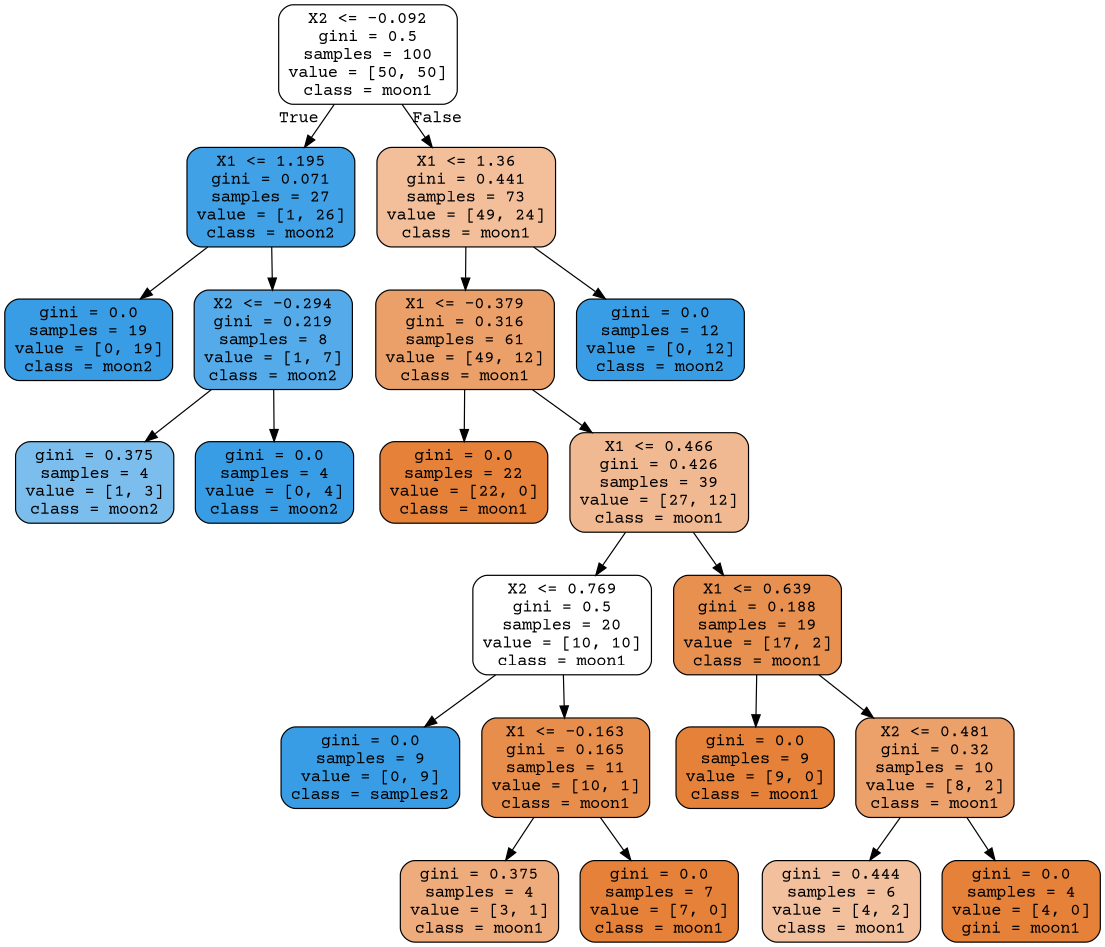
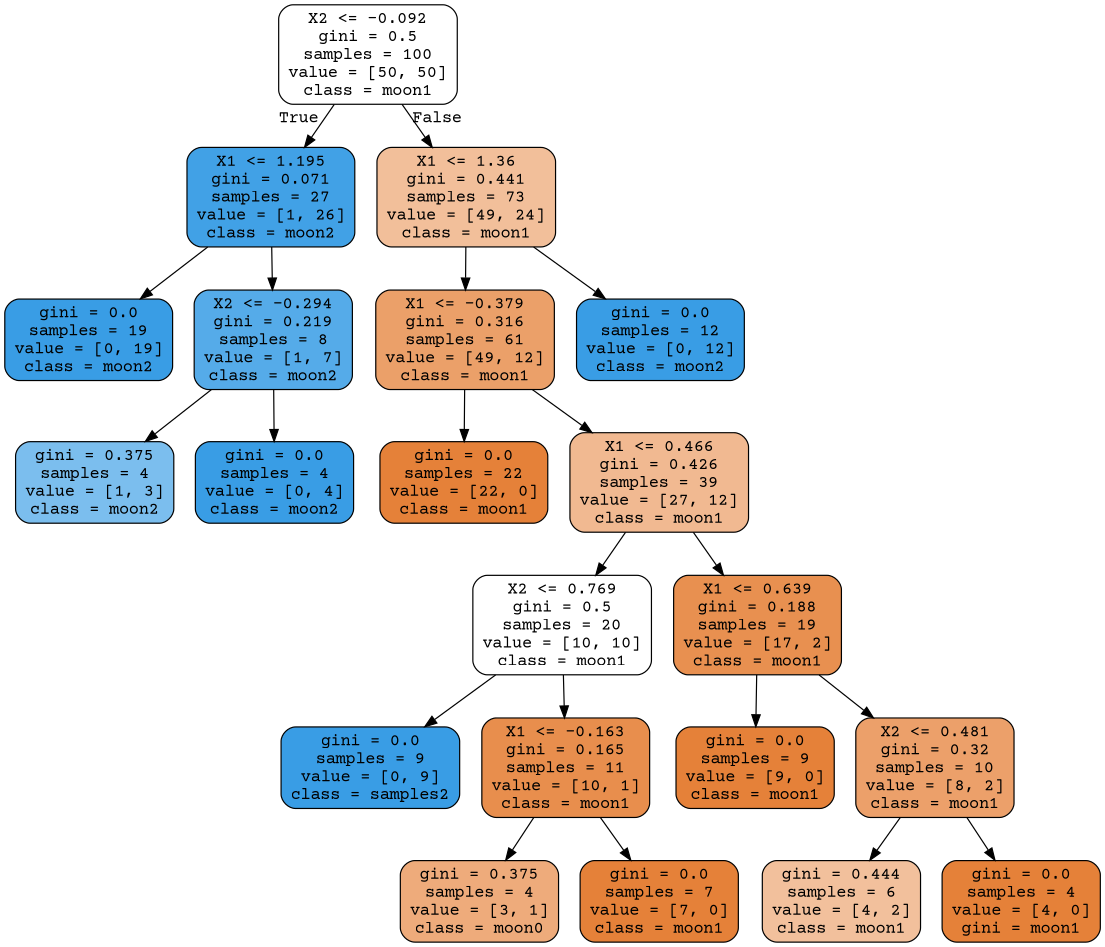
node "gini = 0.375 samples = 4 value = [3, 1] class = moon1": label "gini = 0.375 samples = 4 value = [3, 1] class = moon1" -> "gini = 0.375 samples = 4 value = [3, 1] class = moon0"
